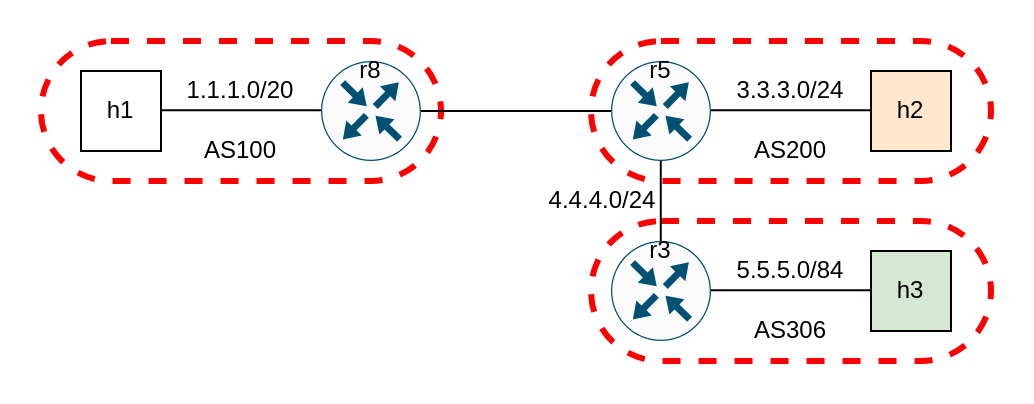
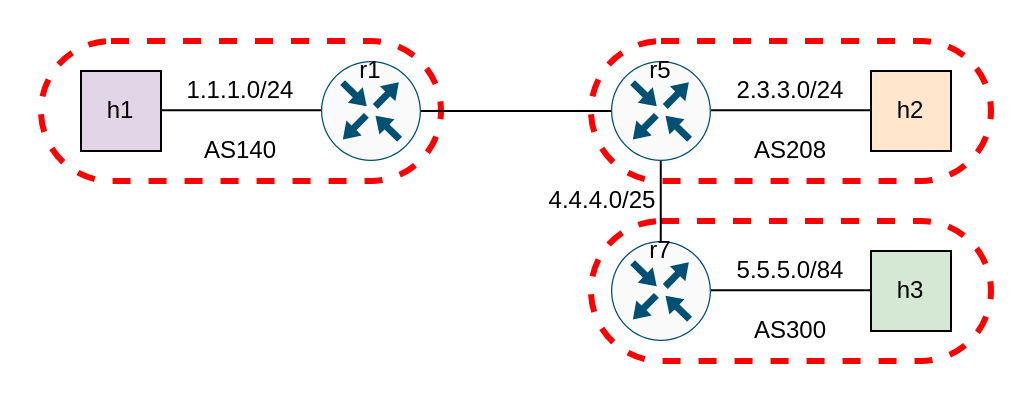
node "r8": label "r8" -> "r1"
node "1.1.1.0/20": label "1.1.1.0/20" -> "1.1.1.0/24"
node "3.3.3.0/24": label "3.3.3.0/24" -> "2.3.3.0/24"
node "h1": fillcolor #ffffff -> #e1d5e7
node "AS100": label "AS100" -> "AS140"
node "AS200": label "AS200" -> "AS208"
node "4.4.4.0/24": label "4.4.4.0/24" -> "4.4.4.0/25"
node "r3": label "r3" -> "r7"
node "AS306": label "AS306" -> "AS300"
